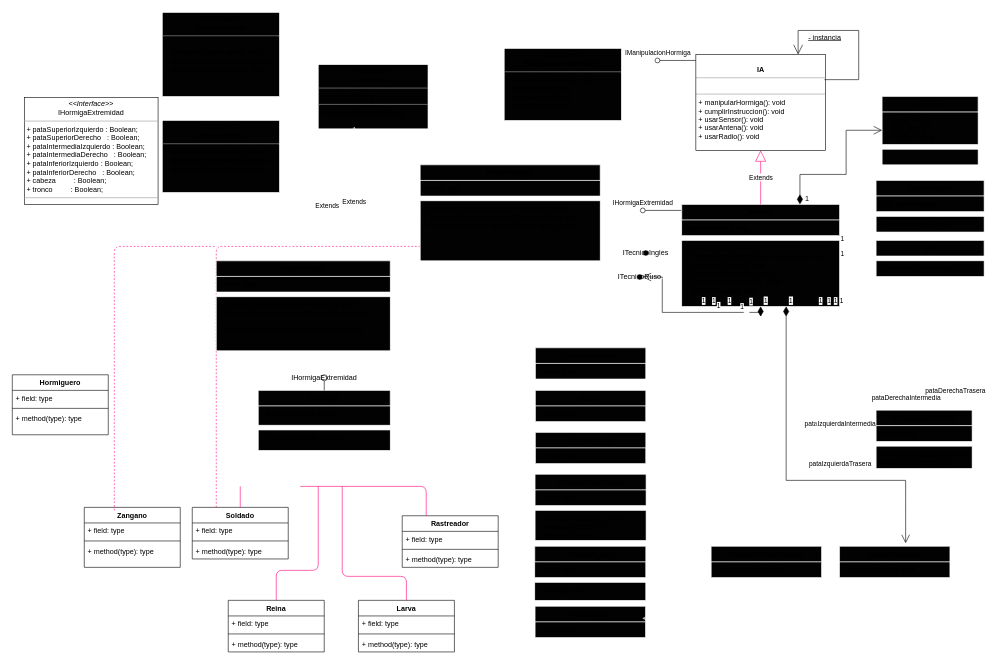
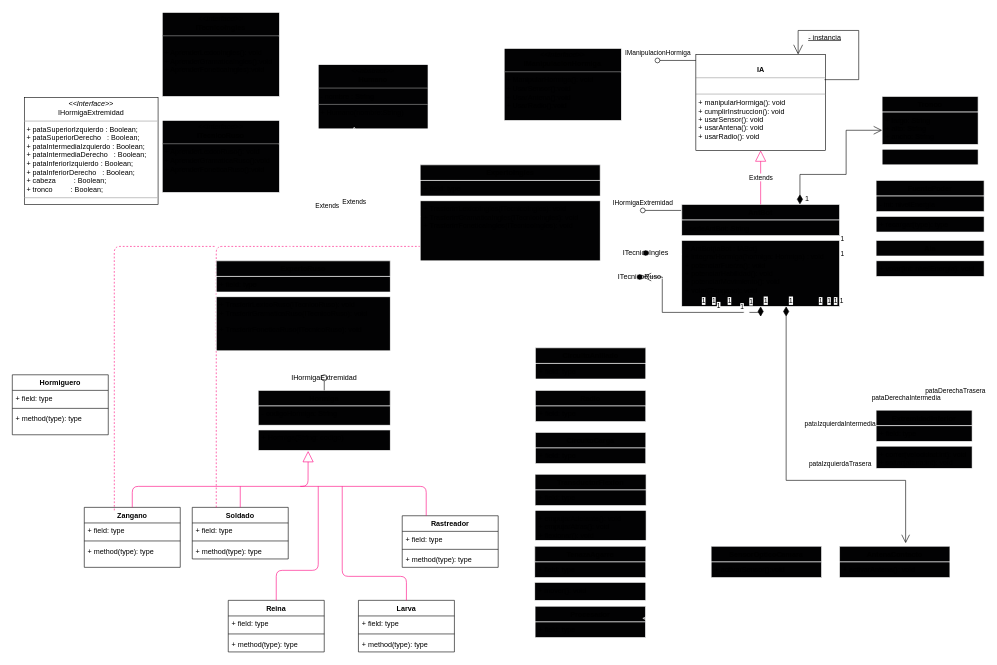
edge "Zangano" -> "+ Hormiga(String: codigo)": added
